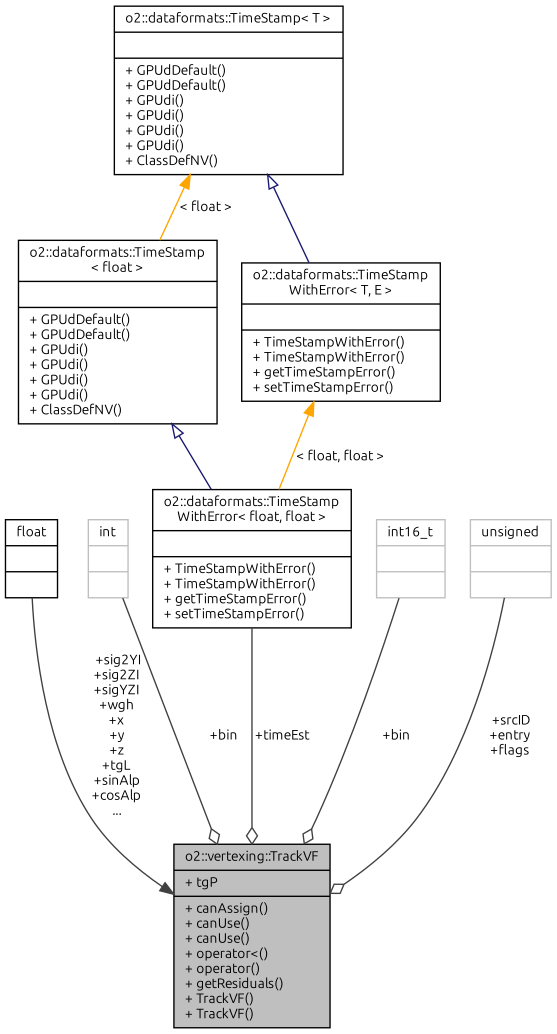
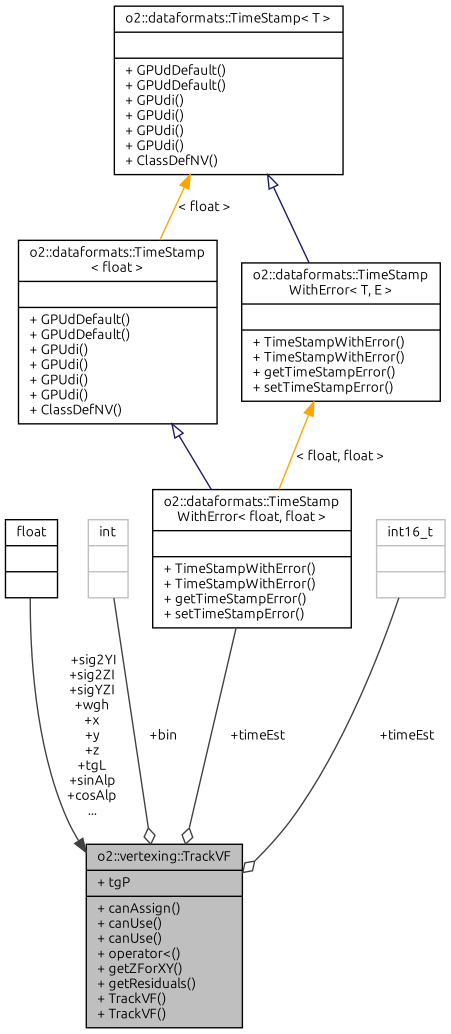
node "unsigned": removed
edge "int16_t" -> "o2::vertexing::TrackVF": label " +bin" -> " +timeEst"
node "o2::vertexing::TrackVF": text "+ operator()" -> "+ getZForXY()"
